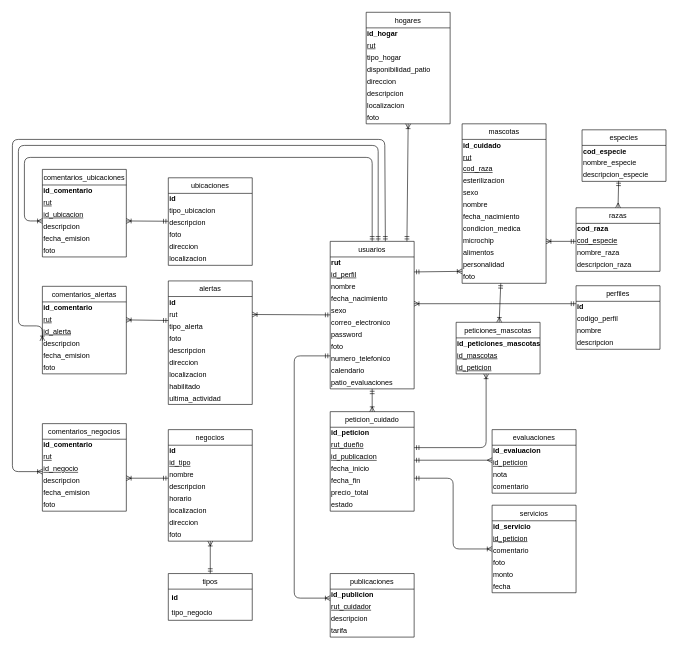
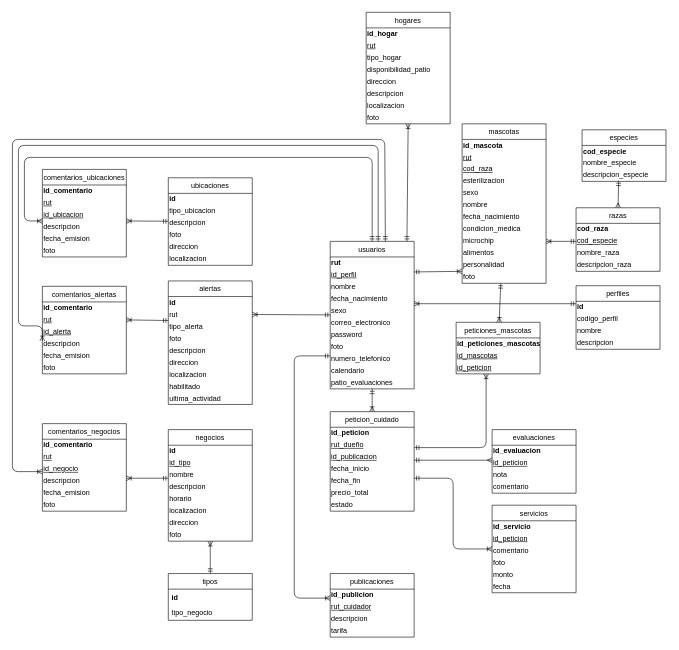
node "id_cuidado": label "id_cuidado" -> "id_mascota"
